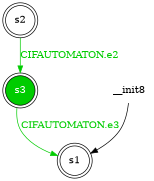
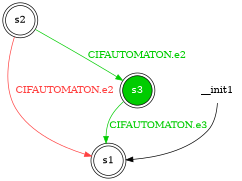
node "__init8": label "__init8" -> "__init1"
edge "s2" -> "s1": added, label "CIFAUTOMATON.e2"
